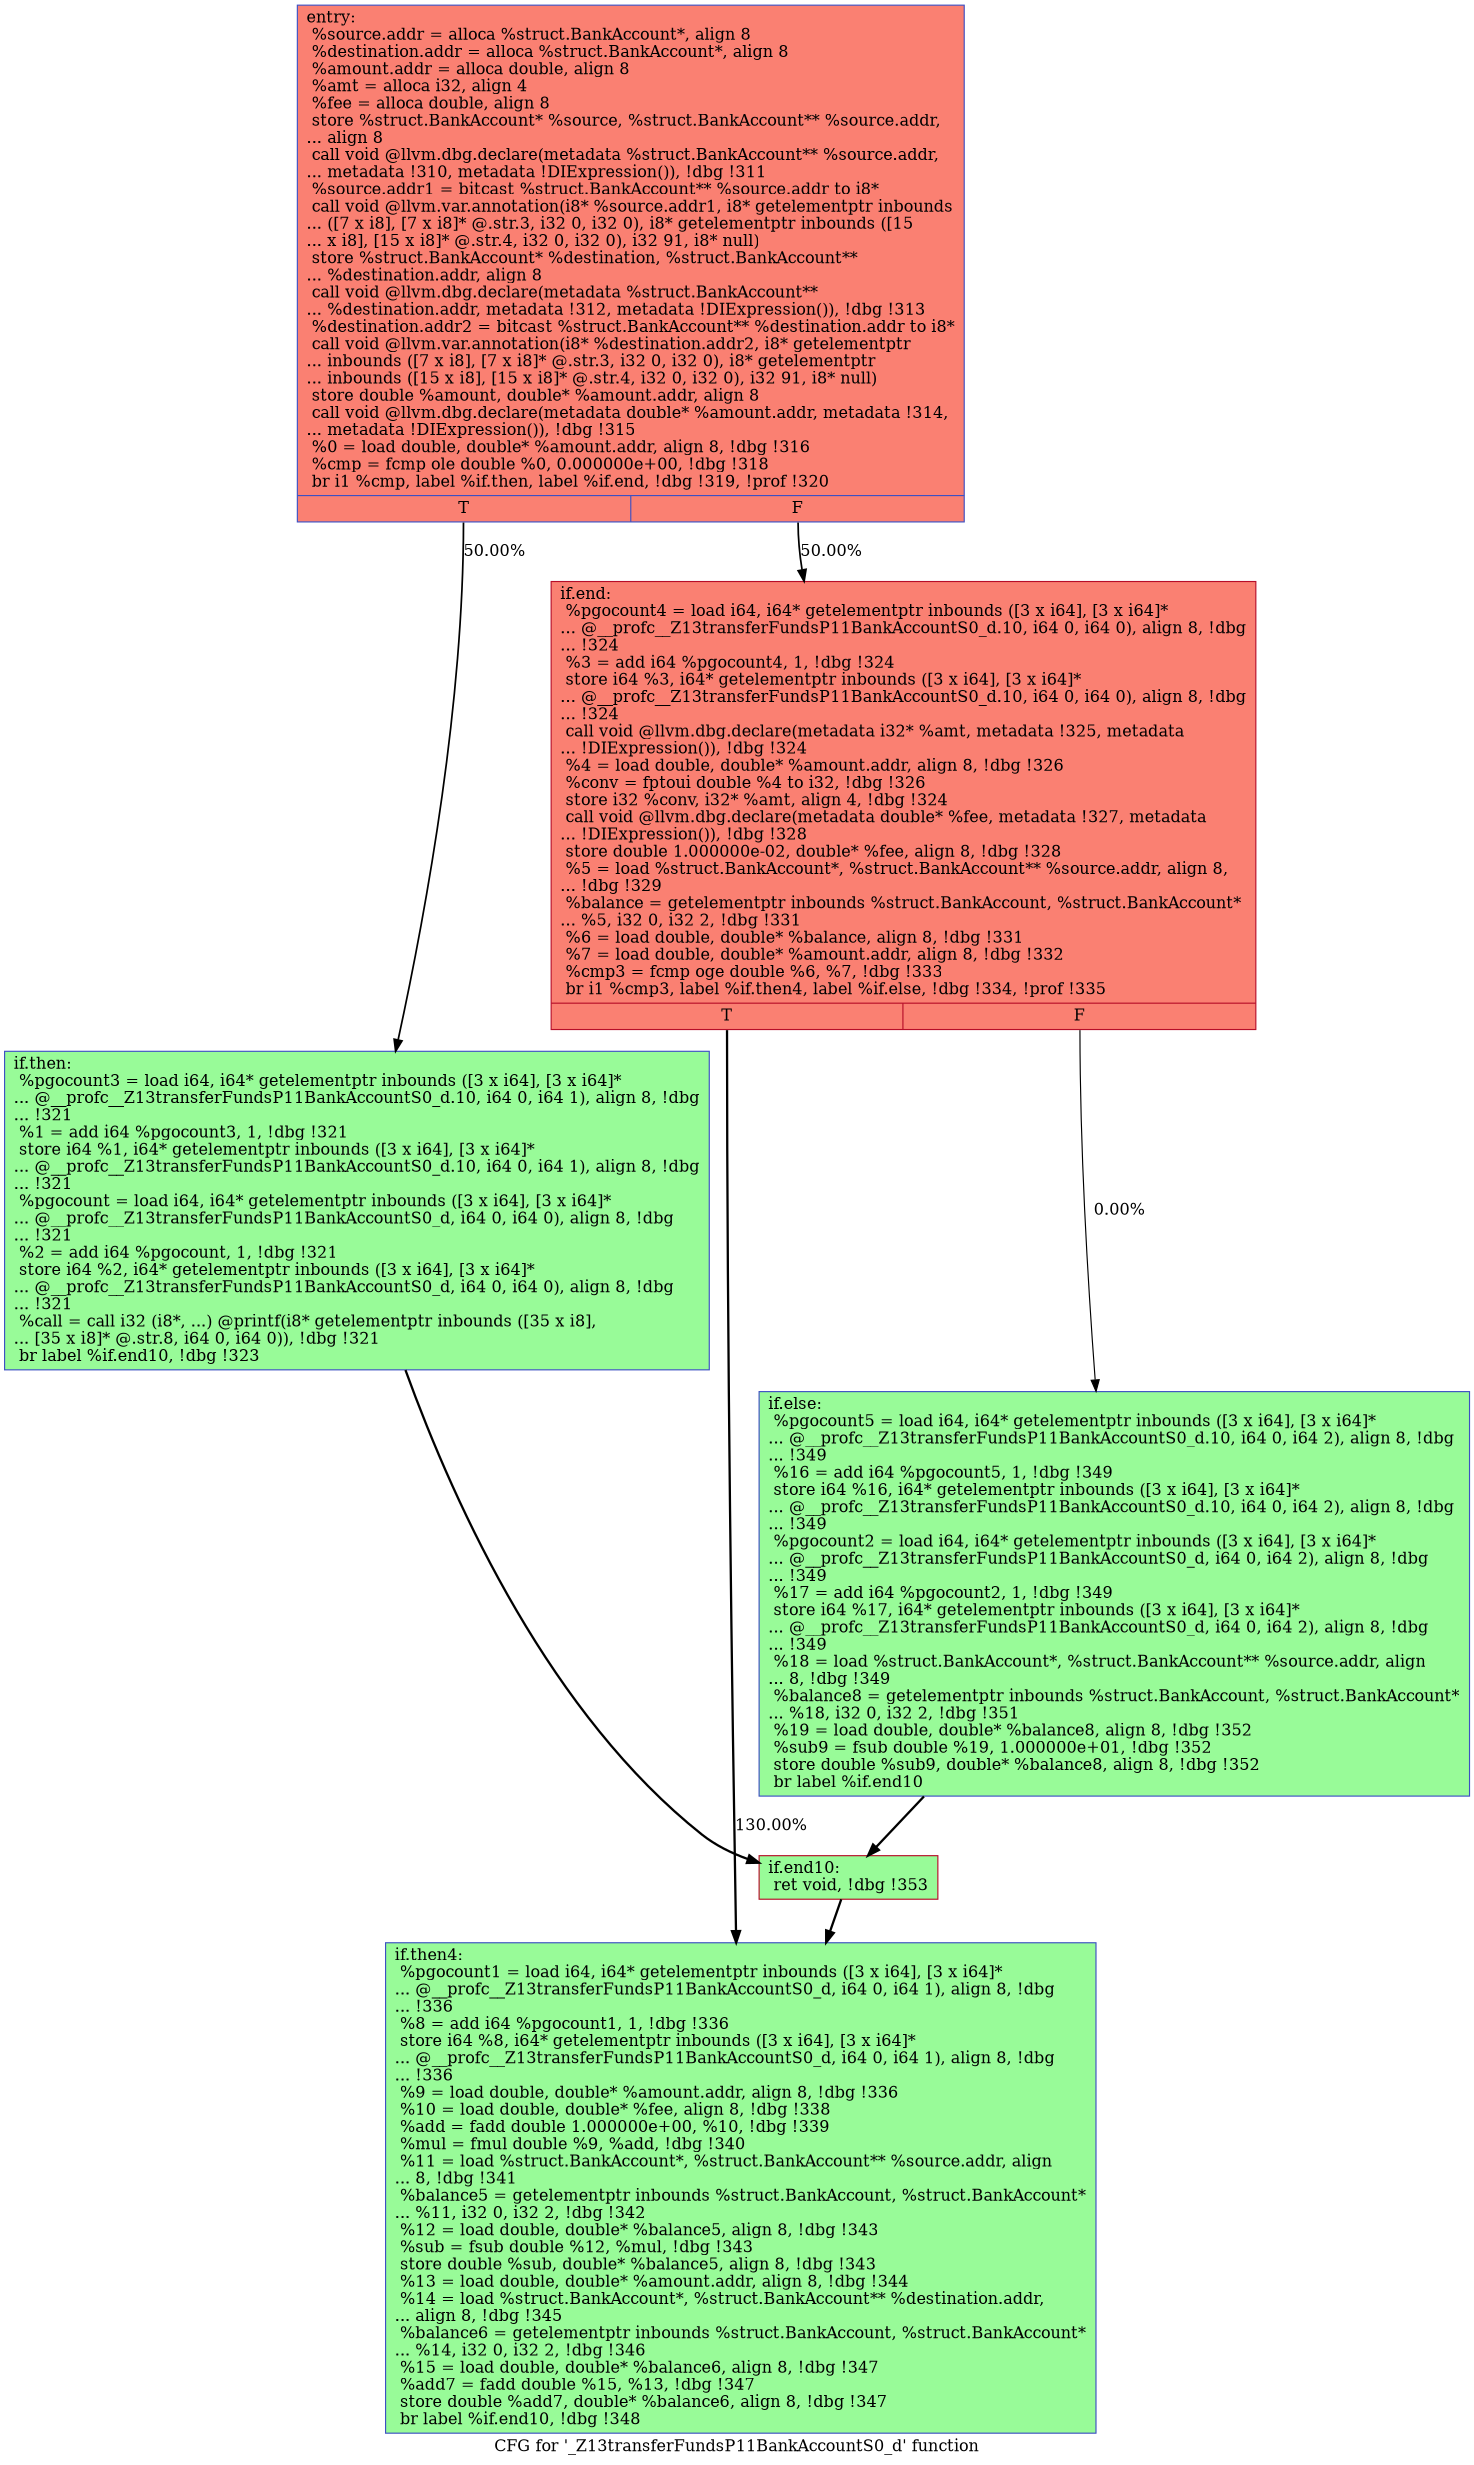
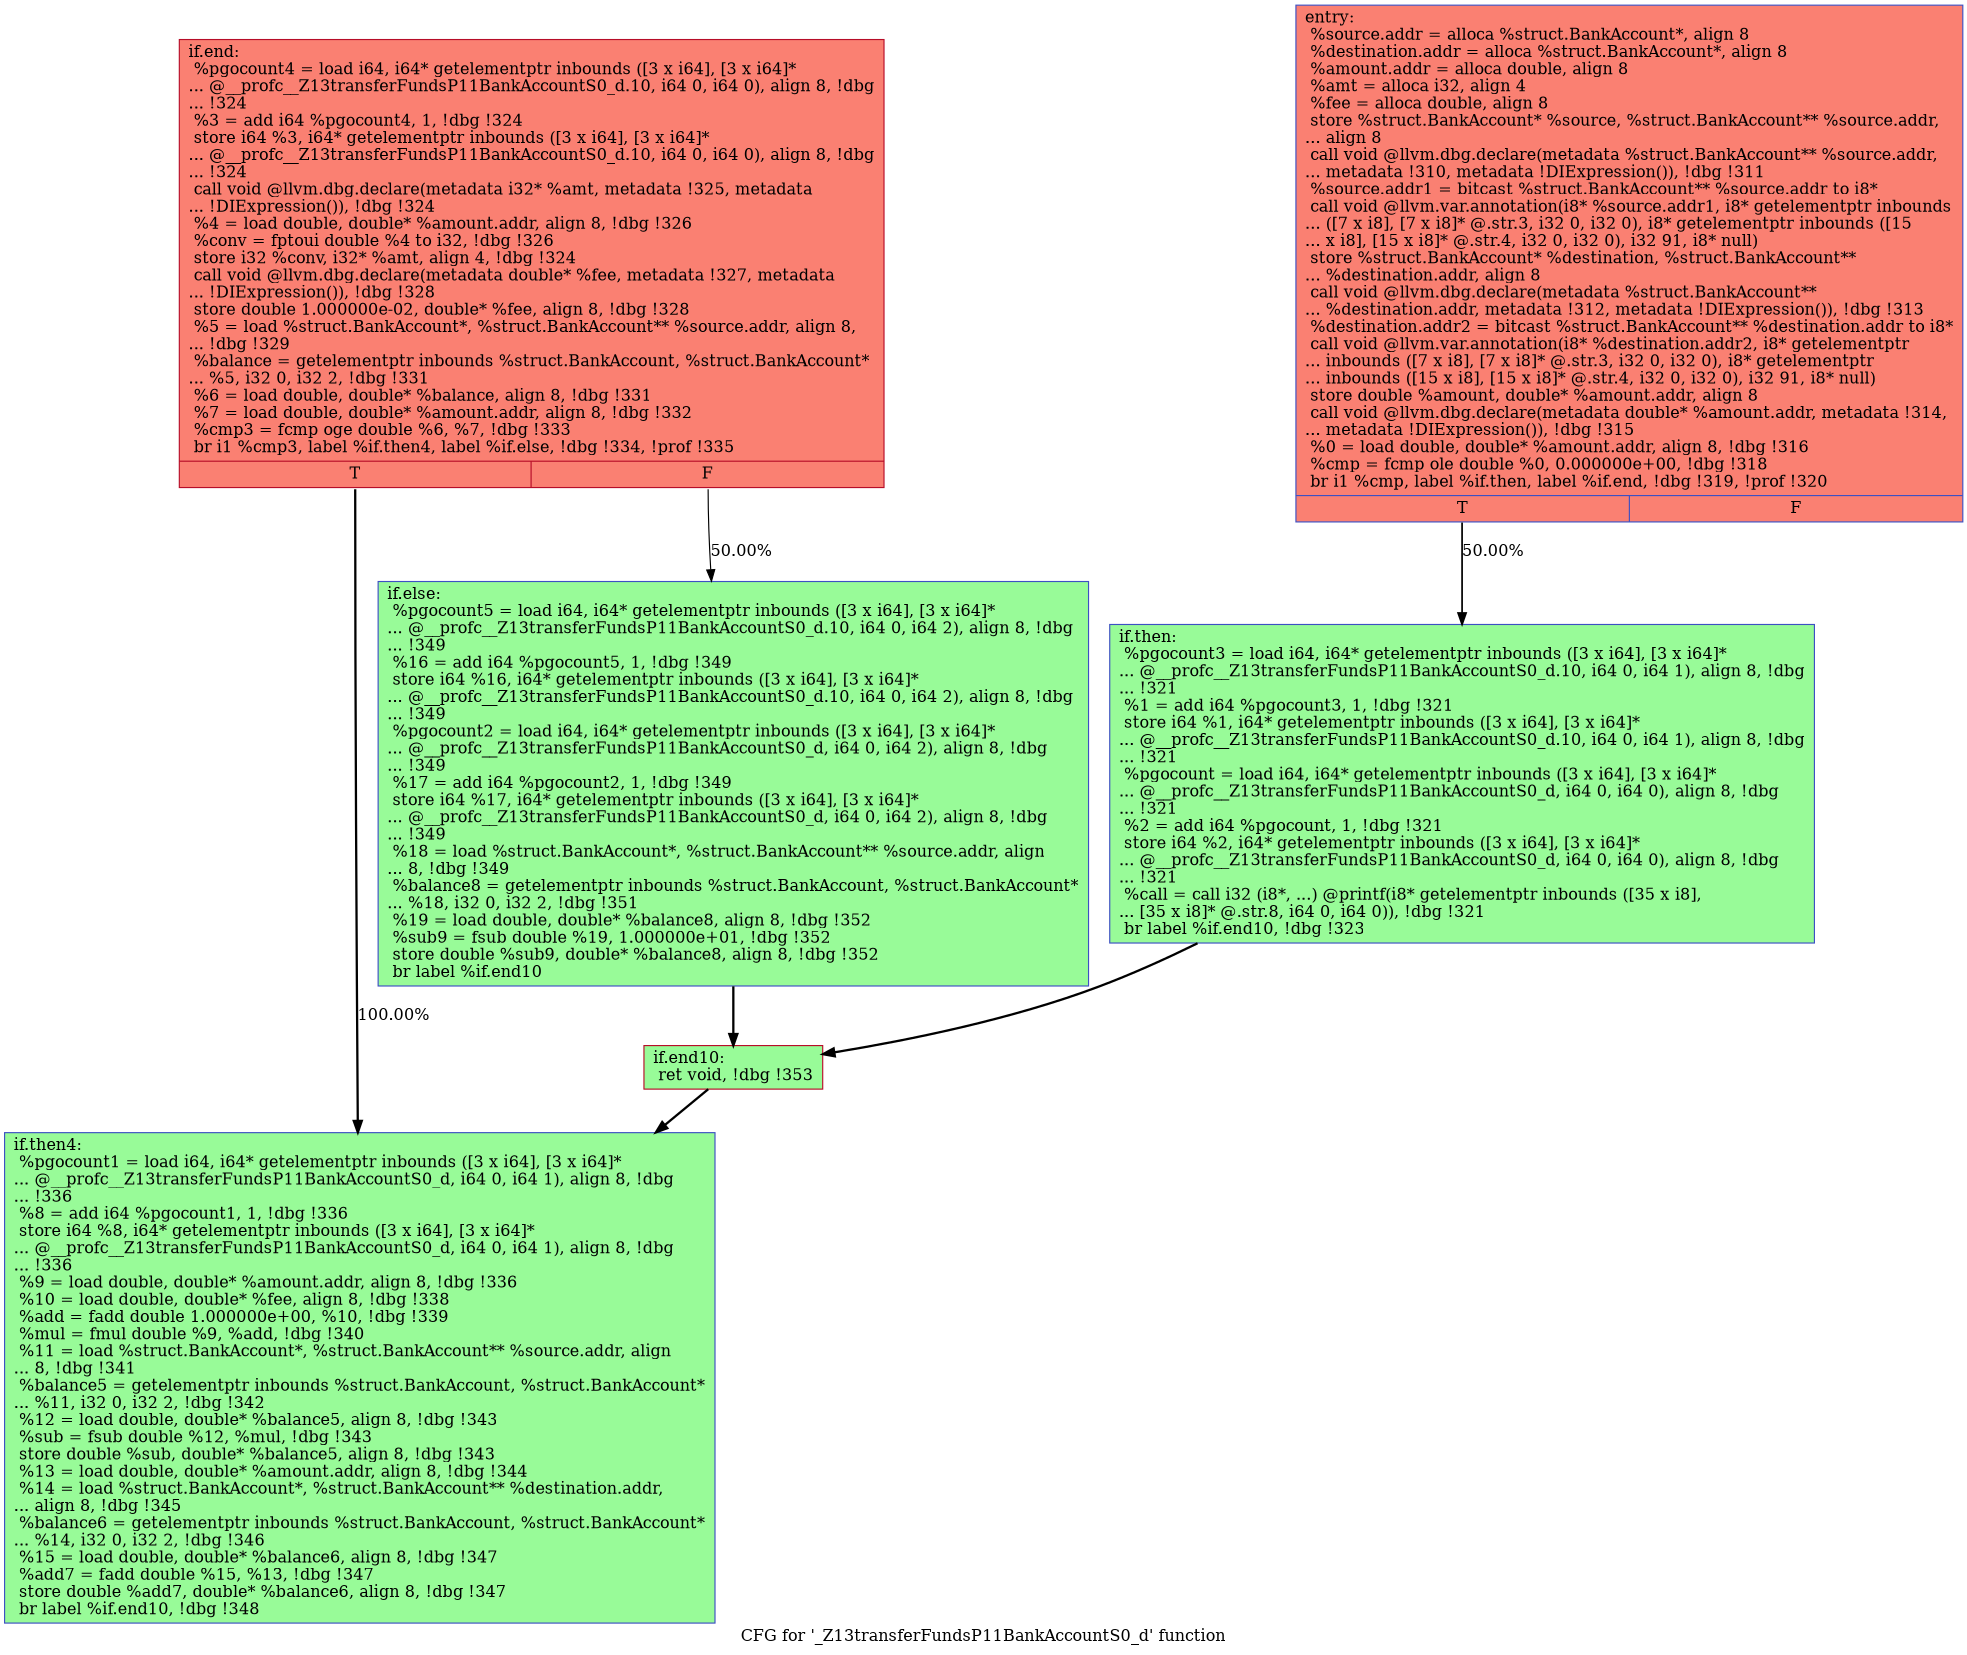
edge "entry:" -> "if.end:": removed, label "50.00%"
edge "if.end:" -> "if.else:": label "0.00%" -> "50.00%"
edge "if.end:" -> "if.then4:": label "130.00%" -> "100.00%"
